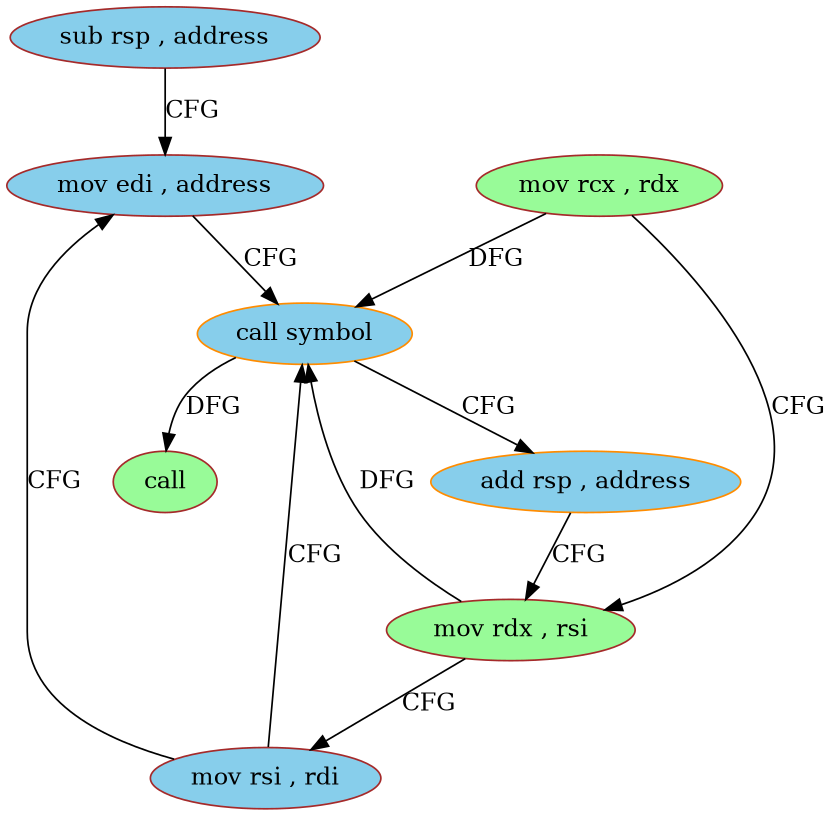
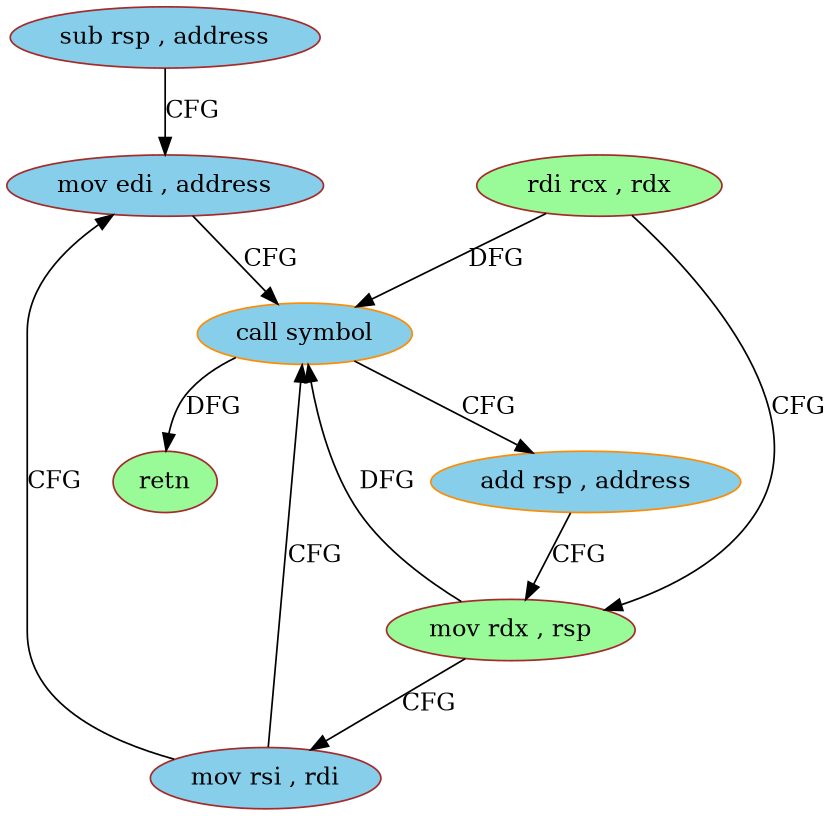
node "mov rcx , rdx": label "mov rcx , rdx" -> "rdi rcx , rdx"
node "call": label "call" -> "retn"
node "mov rdx , rsi": label "mov rdx , rsi" -> "mov rdx , rsp"
